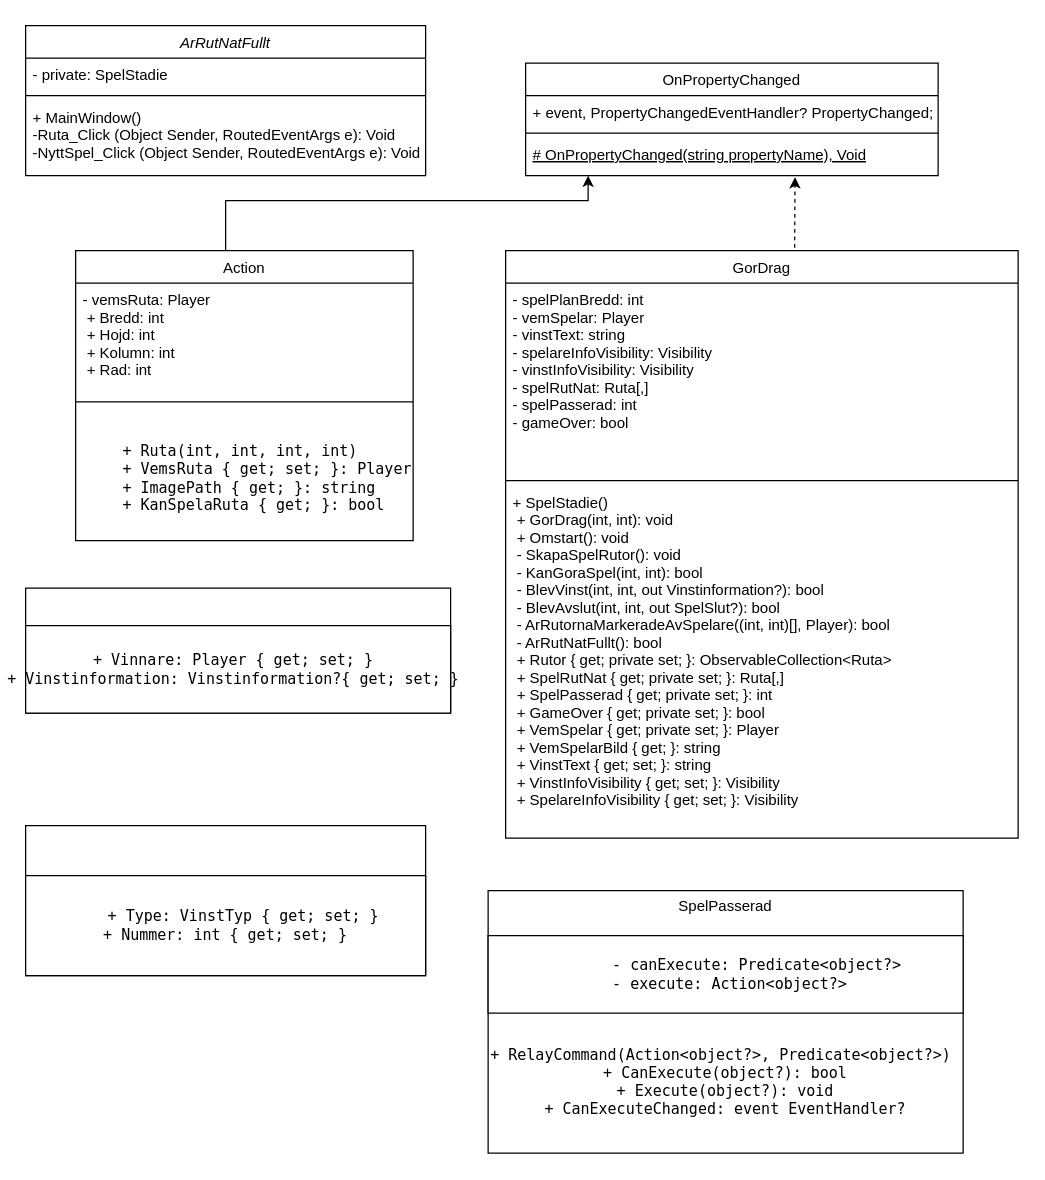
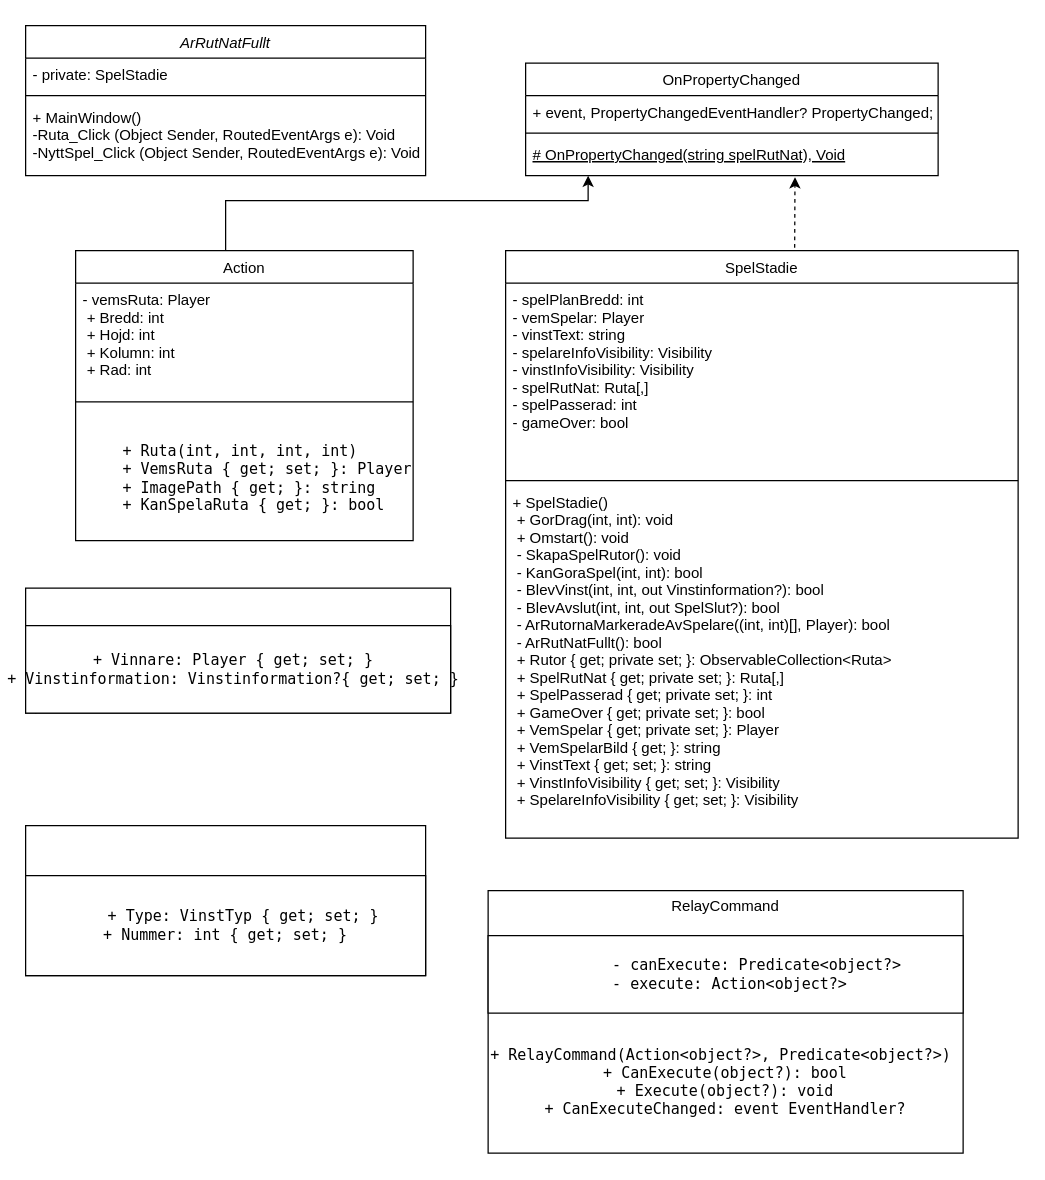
node "# OnPropertyChanged(string propertyName), Void": label "# OnPropertyChanged(string propertyName), Void" -> "# OnPropertyChanged(string spelRutNat), Void"
node "GorDrag": label "GorDrag" -> "SpelStadie"
node "SpelPasserad": label "SpelPasserad" -> "RelayCommand"
